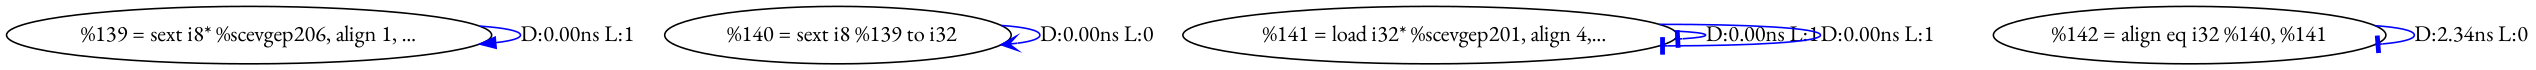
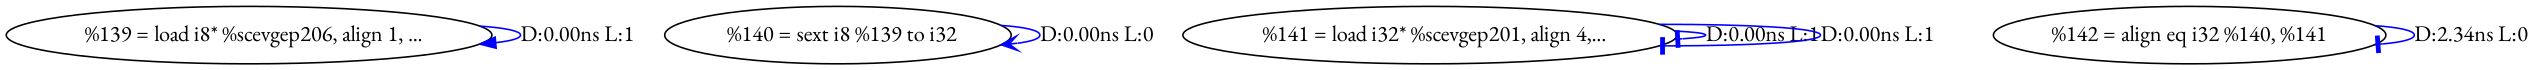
node "%139 = sext i8* %scevgep206, align 1, ...": label "%139 = sext i8* %scevgep206, align 1, ..." -> "%139 = load i8* %scevgep206, align 1, ..."
